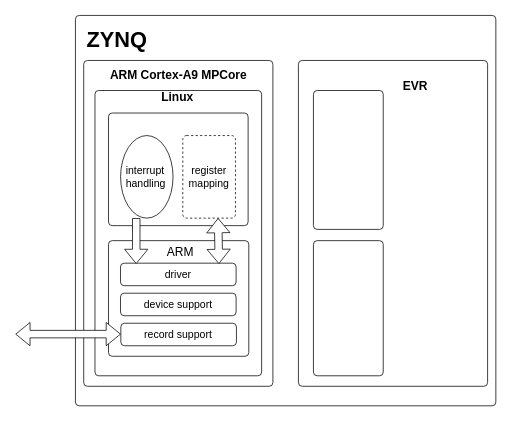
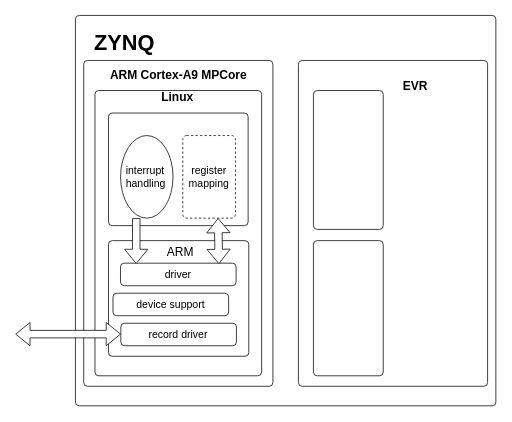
node "ZYNQ": moved (117, 39) -> (125, 43)
node "device support": moved (178, 304) -> (171, 304)
node "record support": label "record support" -> "record driver"
